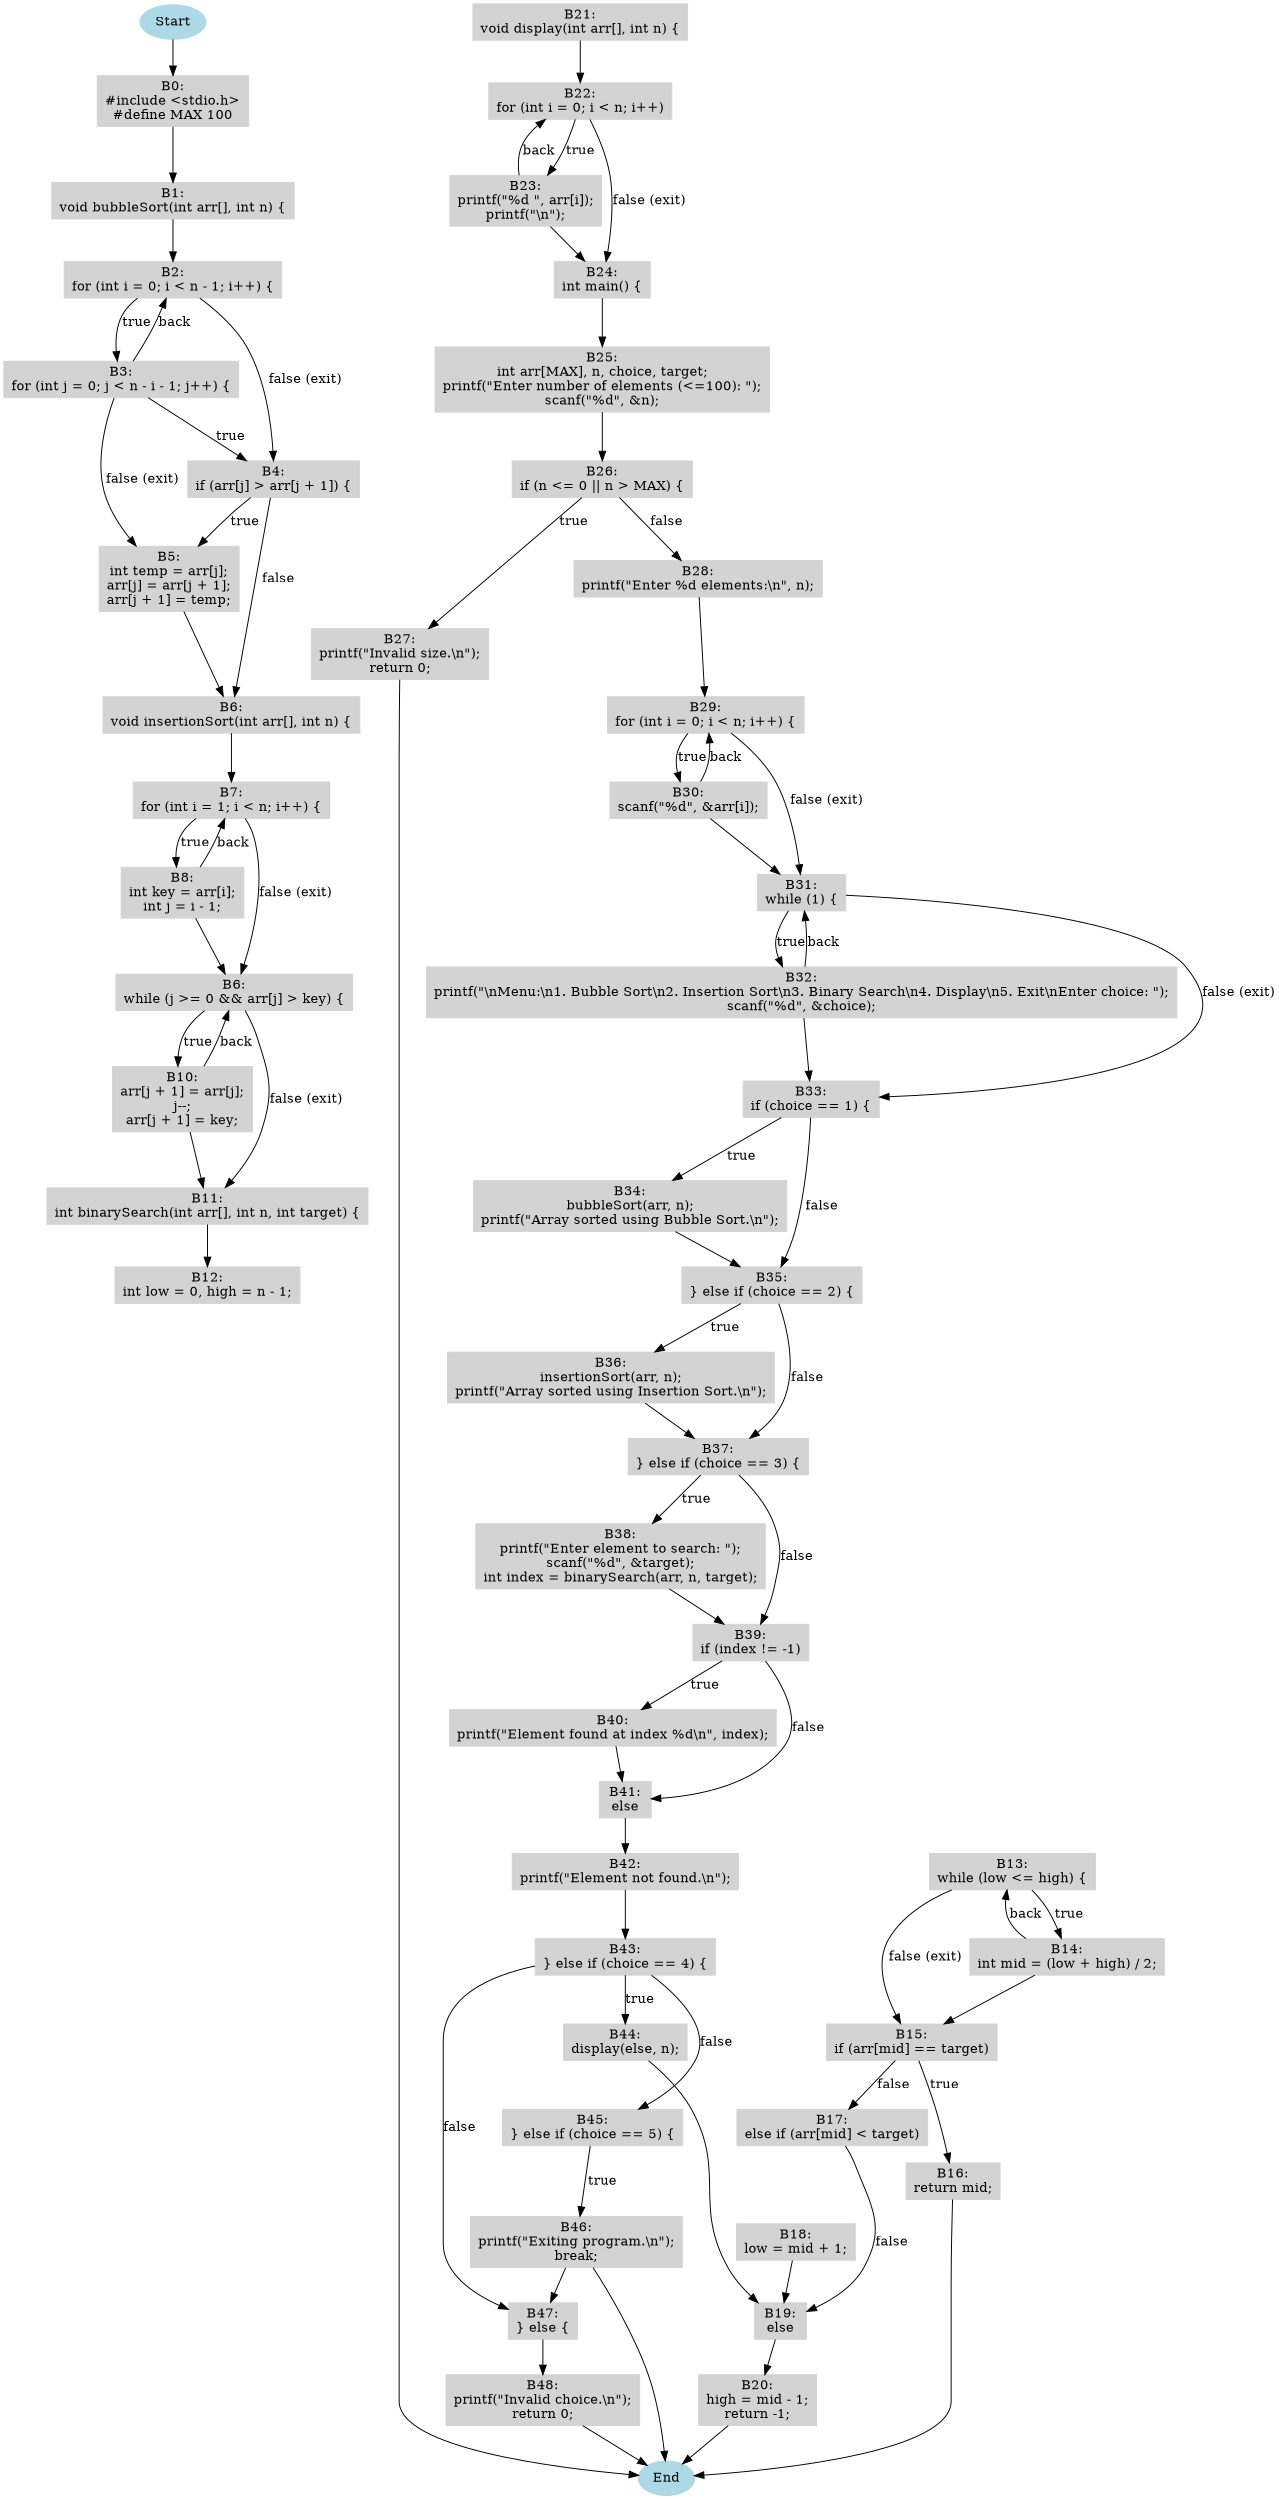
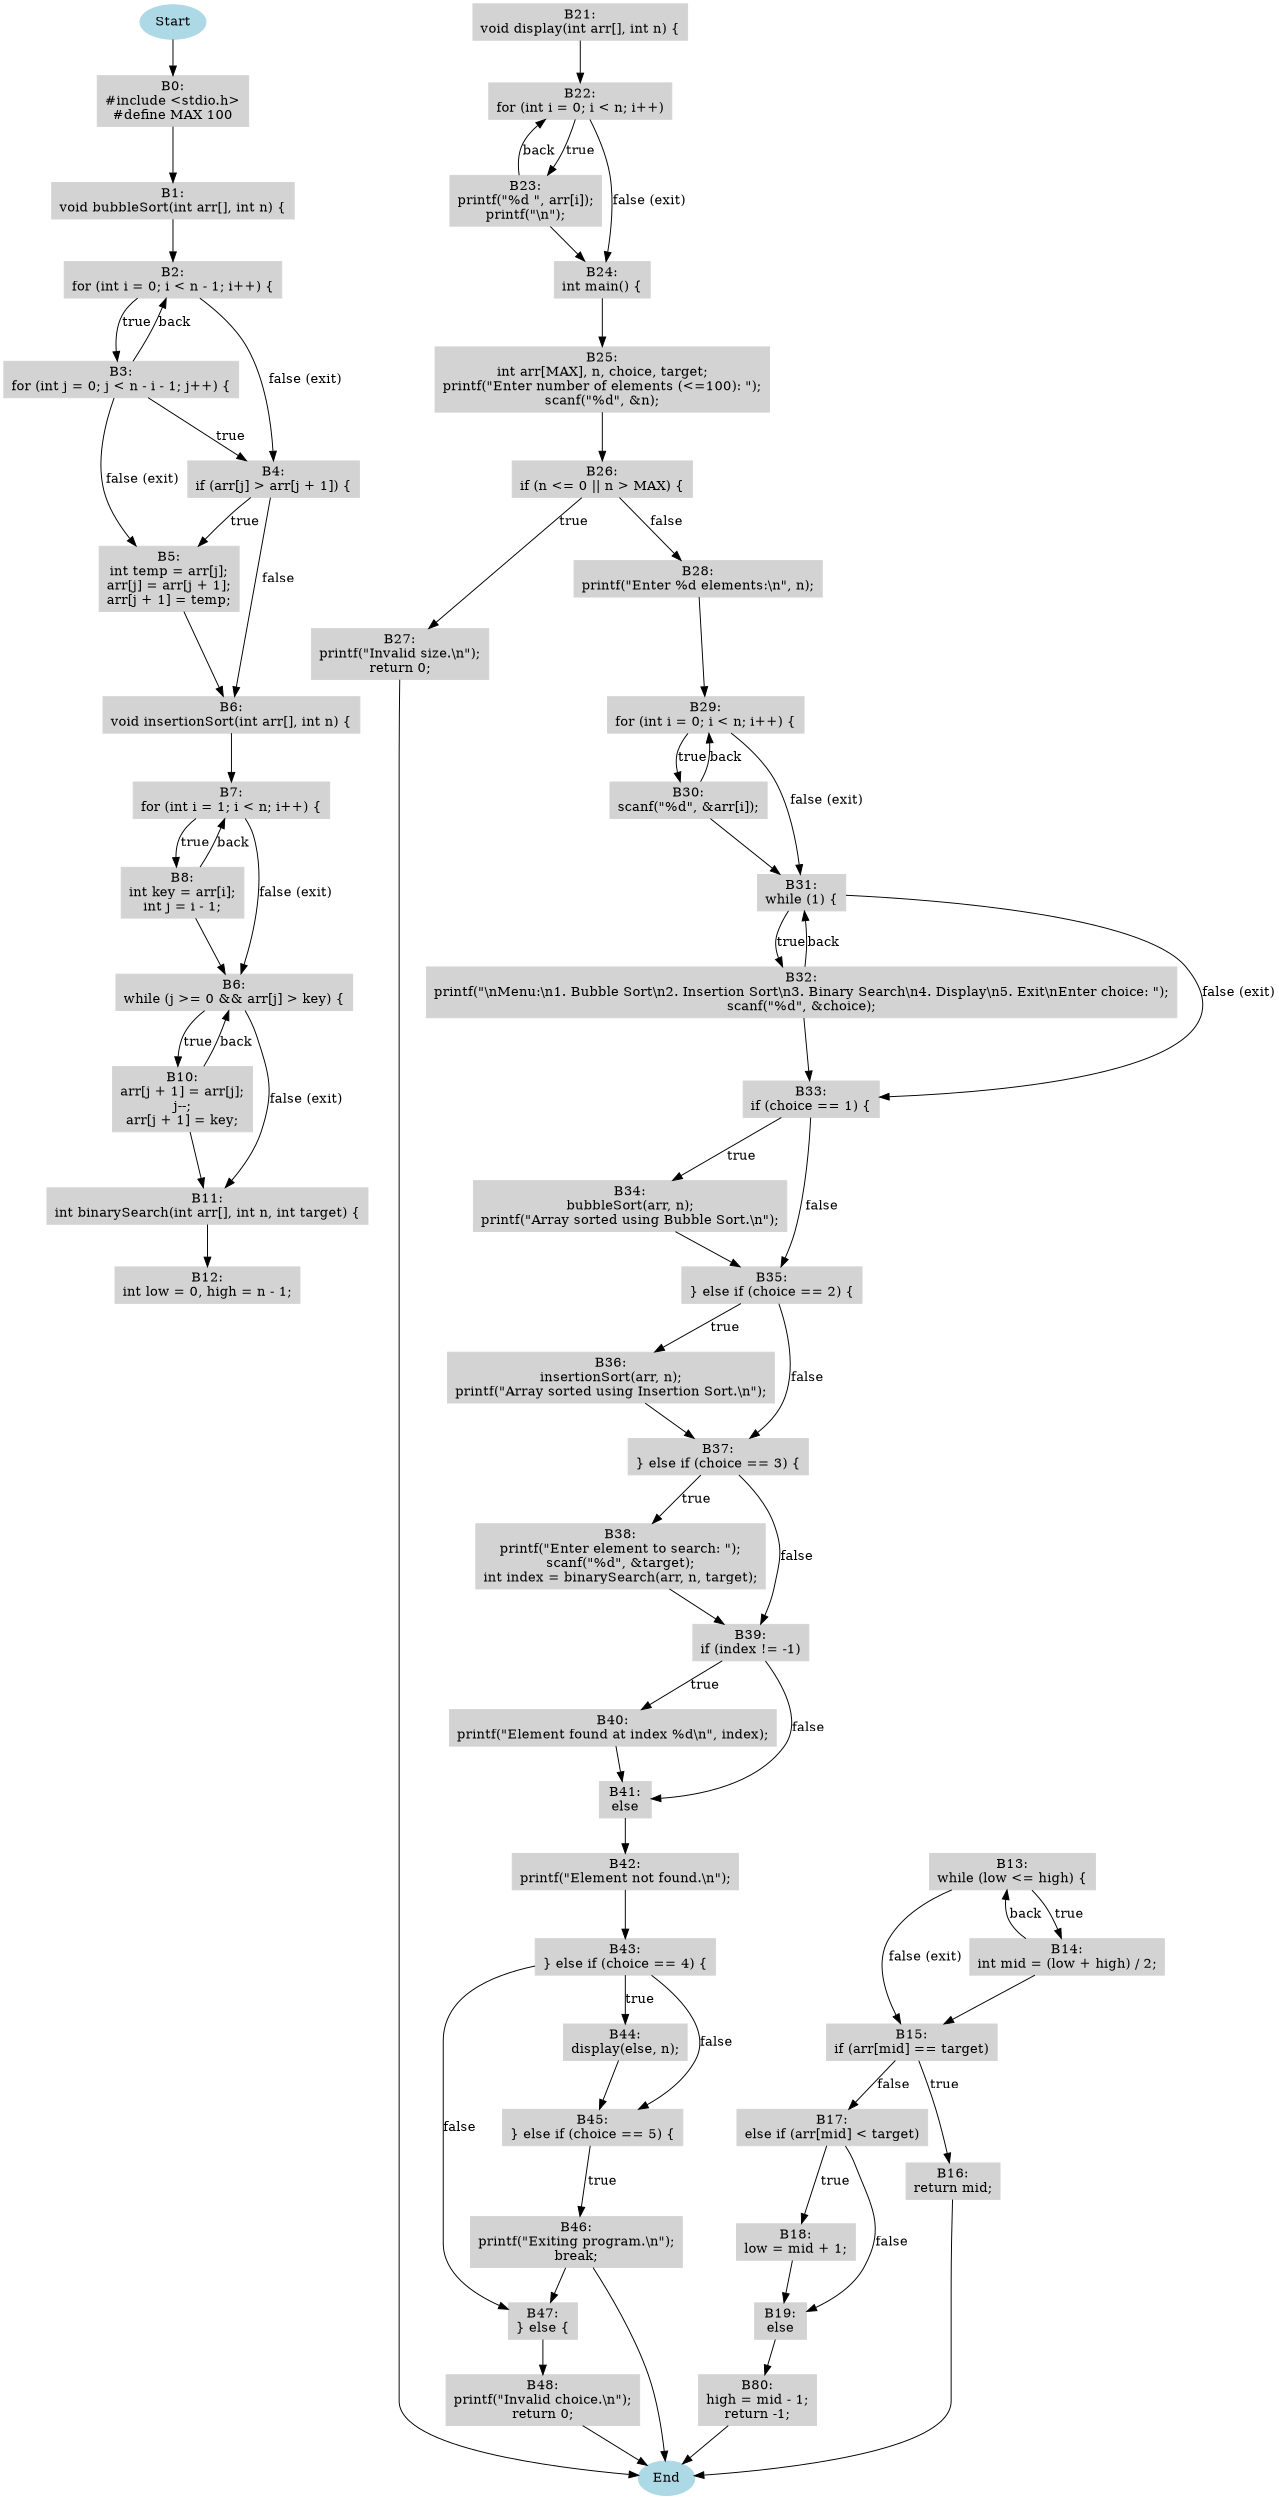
edge "B44: display(else, n);" -> "B19: else": now "B44: display(else, n);" -> "B45: } else if (choice == 5) {"
edge "B17: else if (arr[mid] < target)" -> "B18: low = mid + 1;": added, label "true"
node "B20: high = mid - 1; return -1;": label "B20: high = mid - 1; return -1;" -> "B80: high = mid - 1; return -1;"
